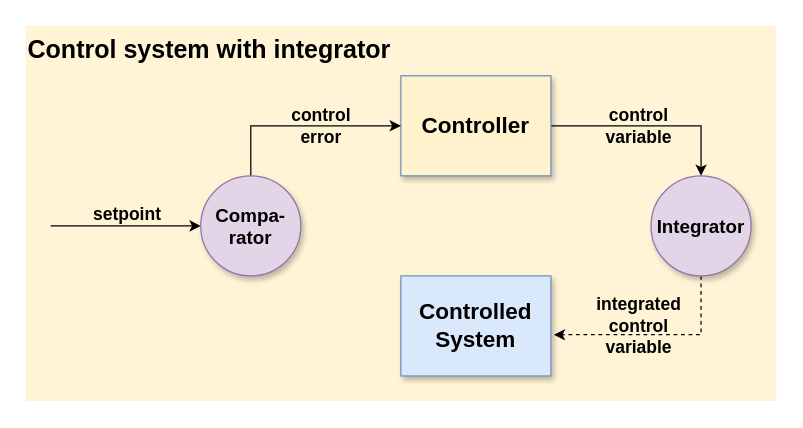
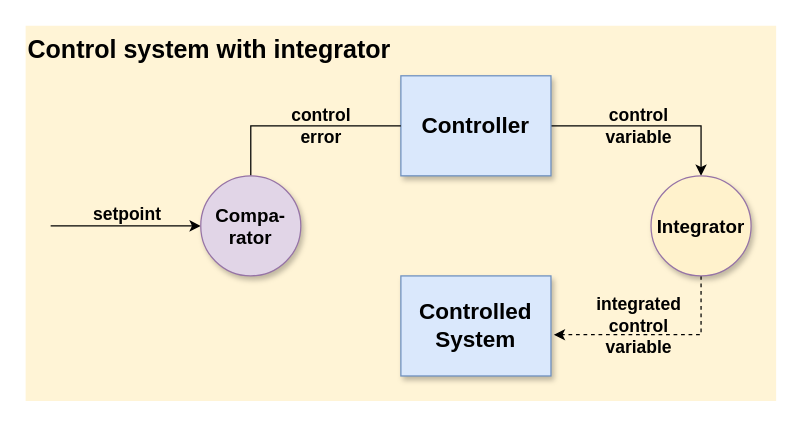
edge "Compa- rator" -> "Controller": arrowhead classic -> none
node "Controller": fillcolor #fff2cc -> #dae8fc
node "Integrator": fillcolor #e1d5e7 -> #fff2cc
